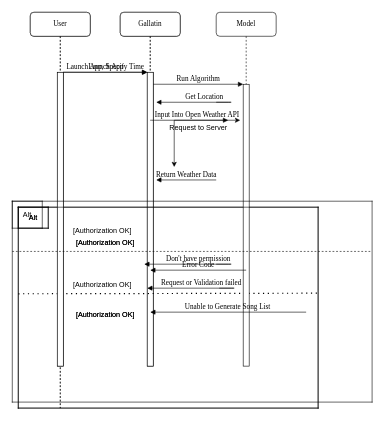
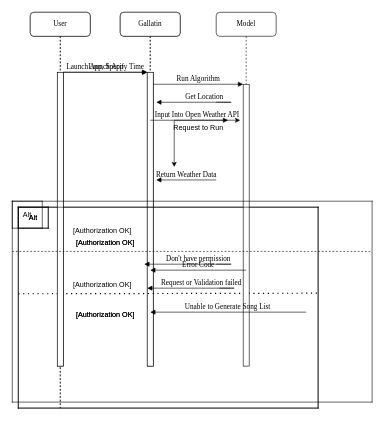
node "Request to Server": label "Request to Server" -> "Request to Run"
